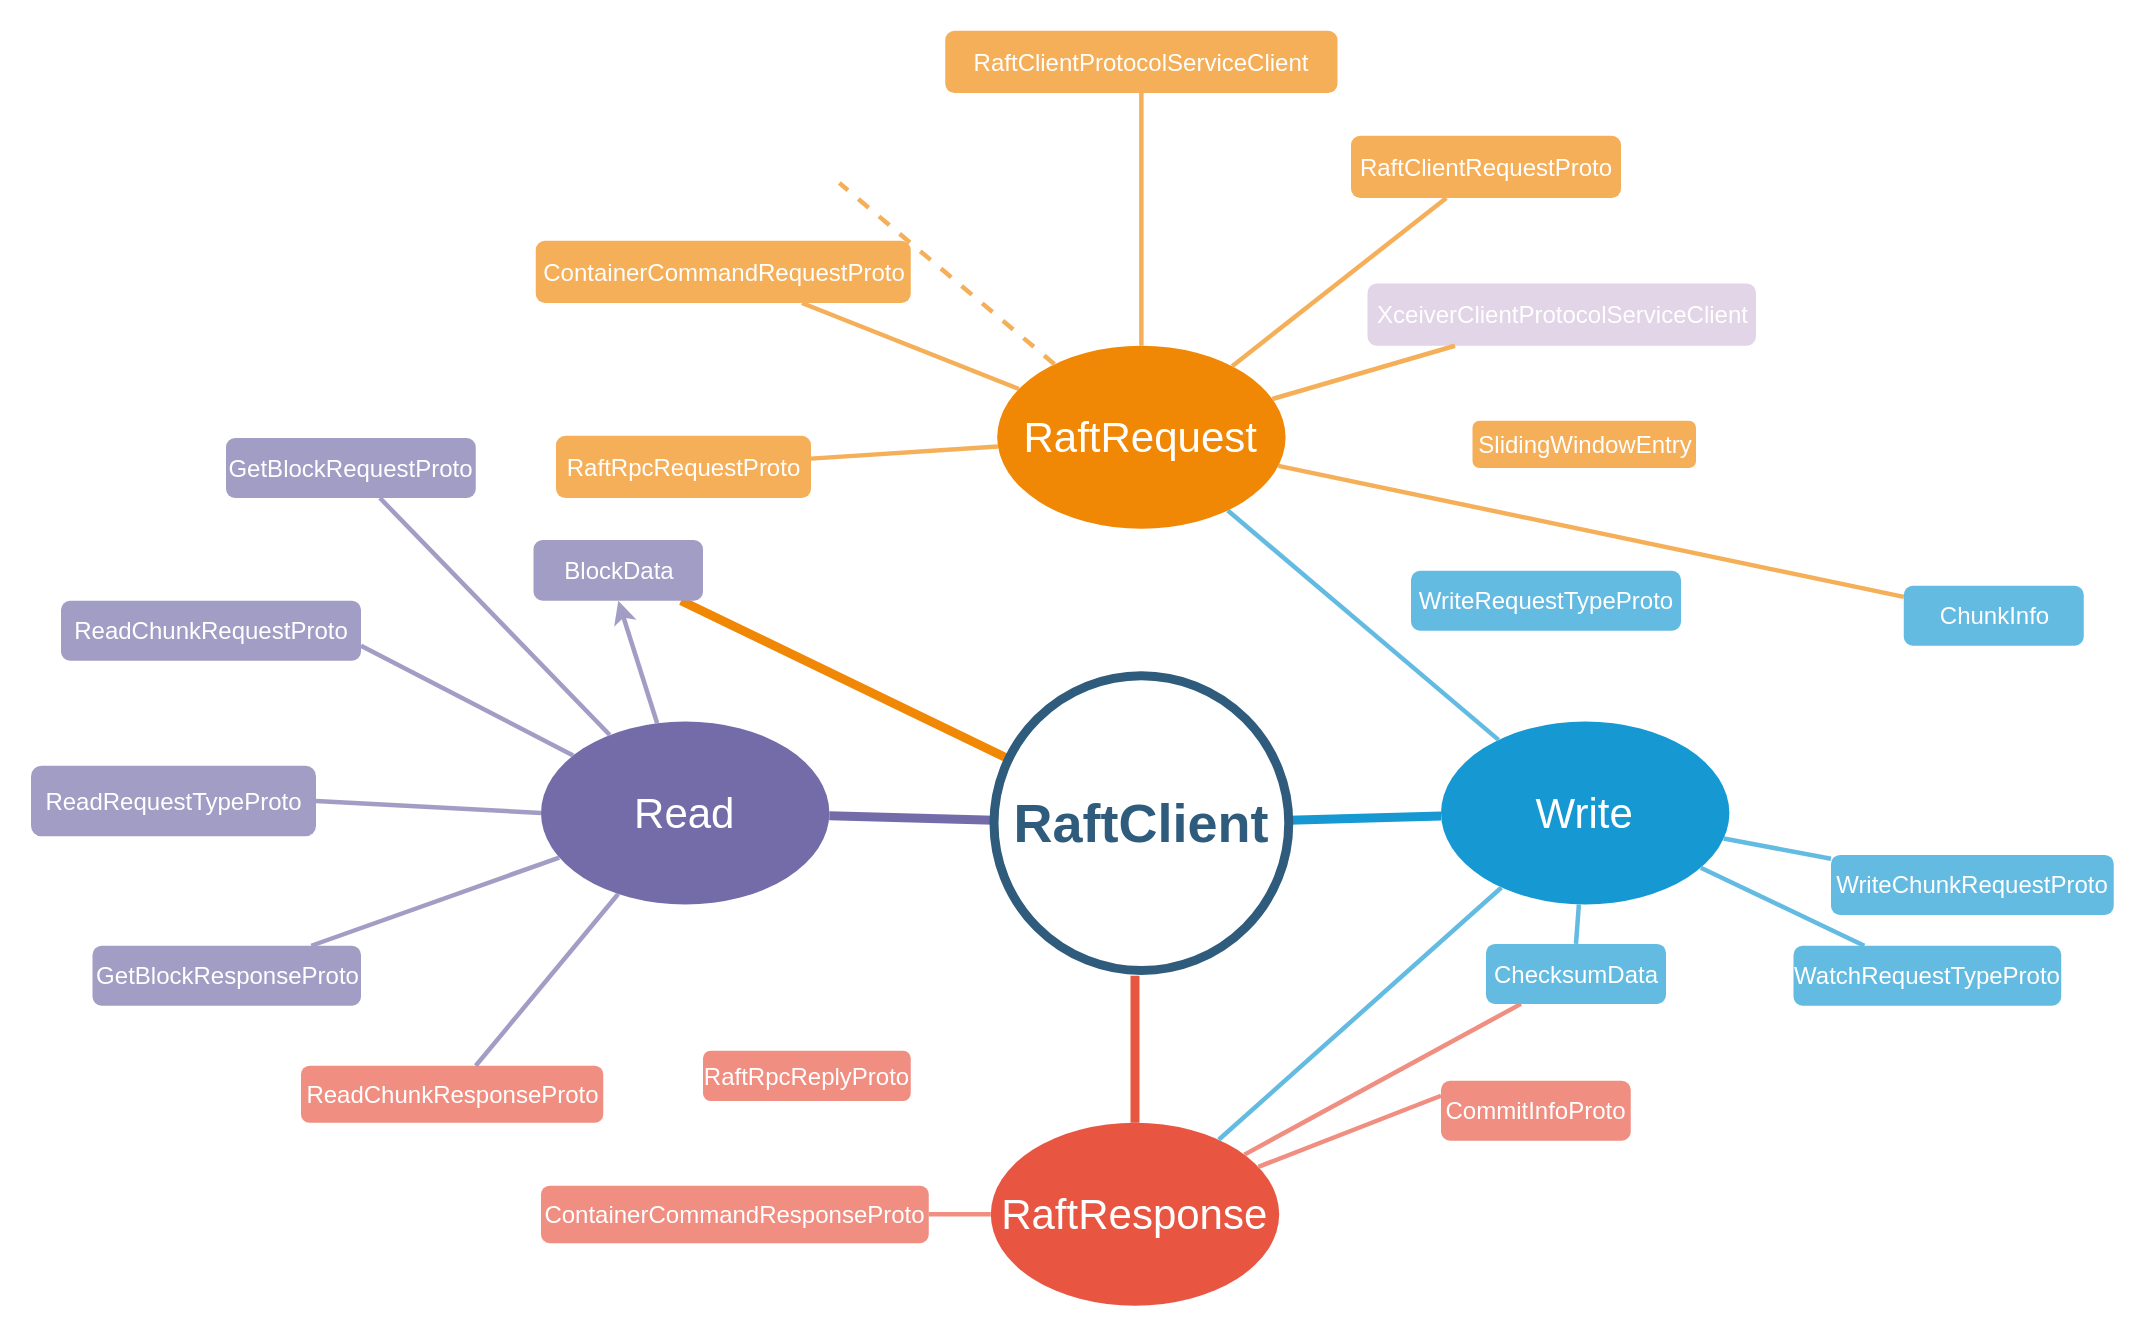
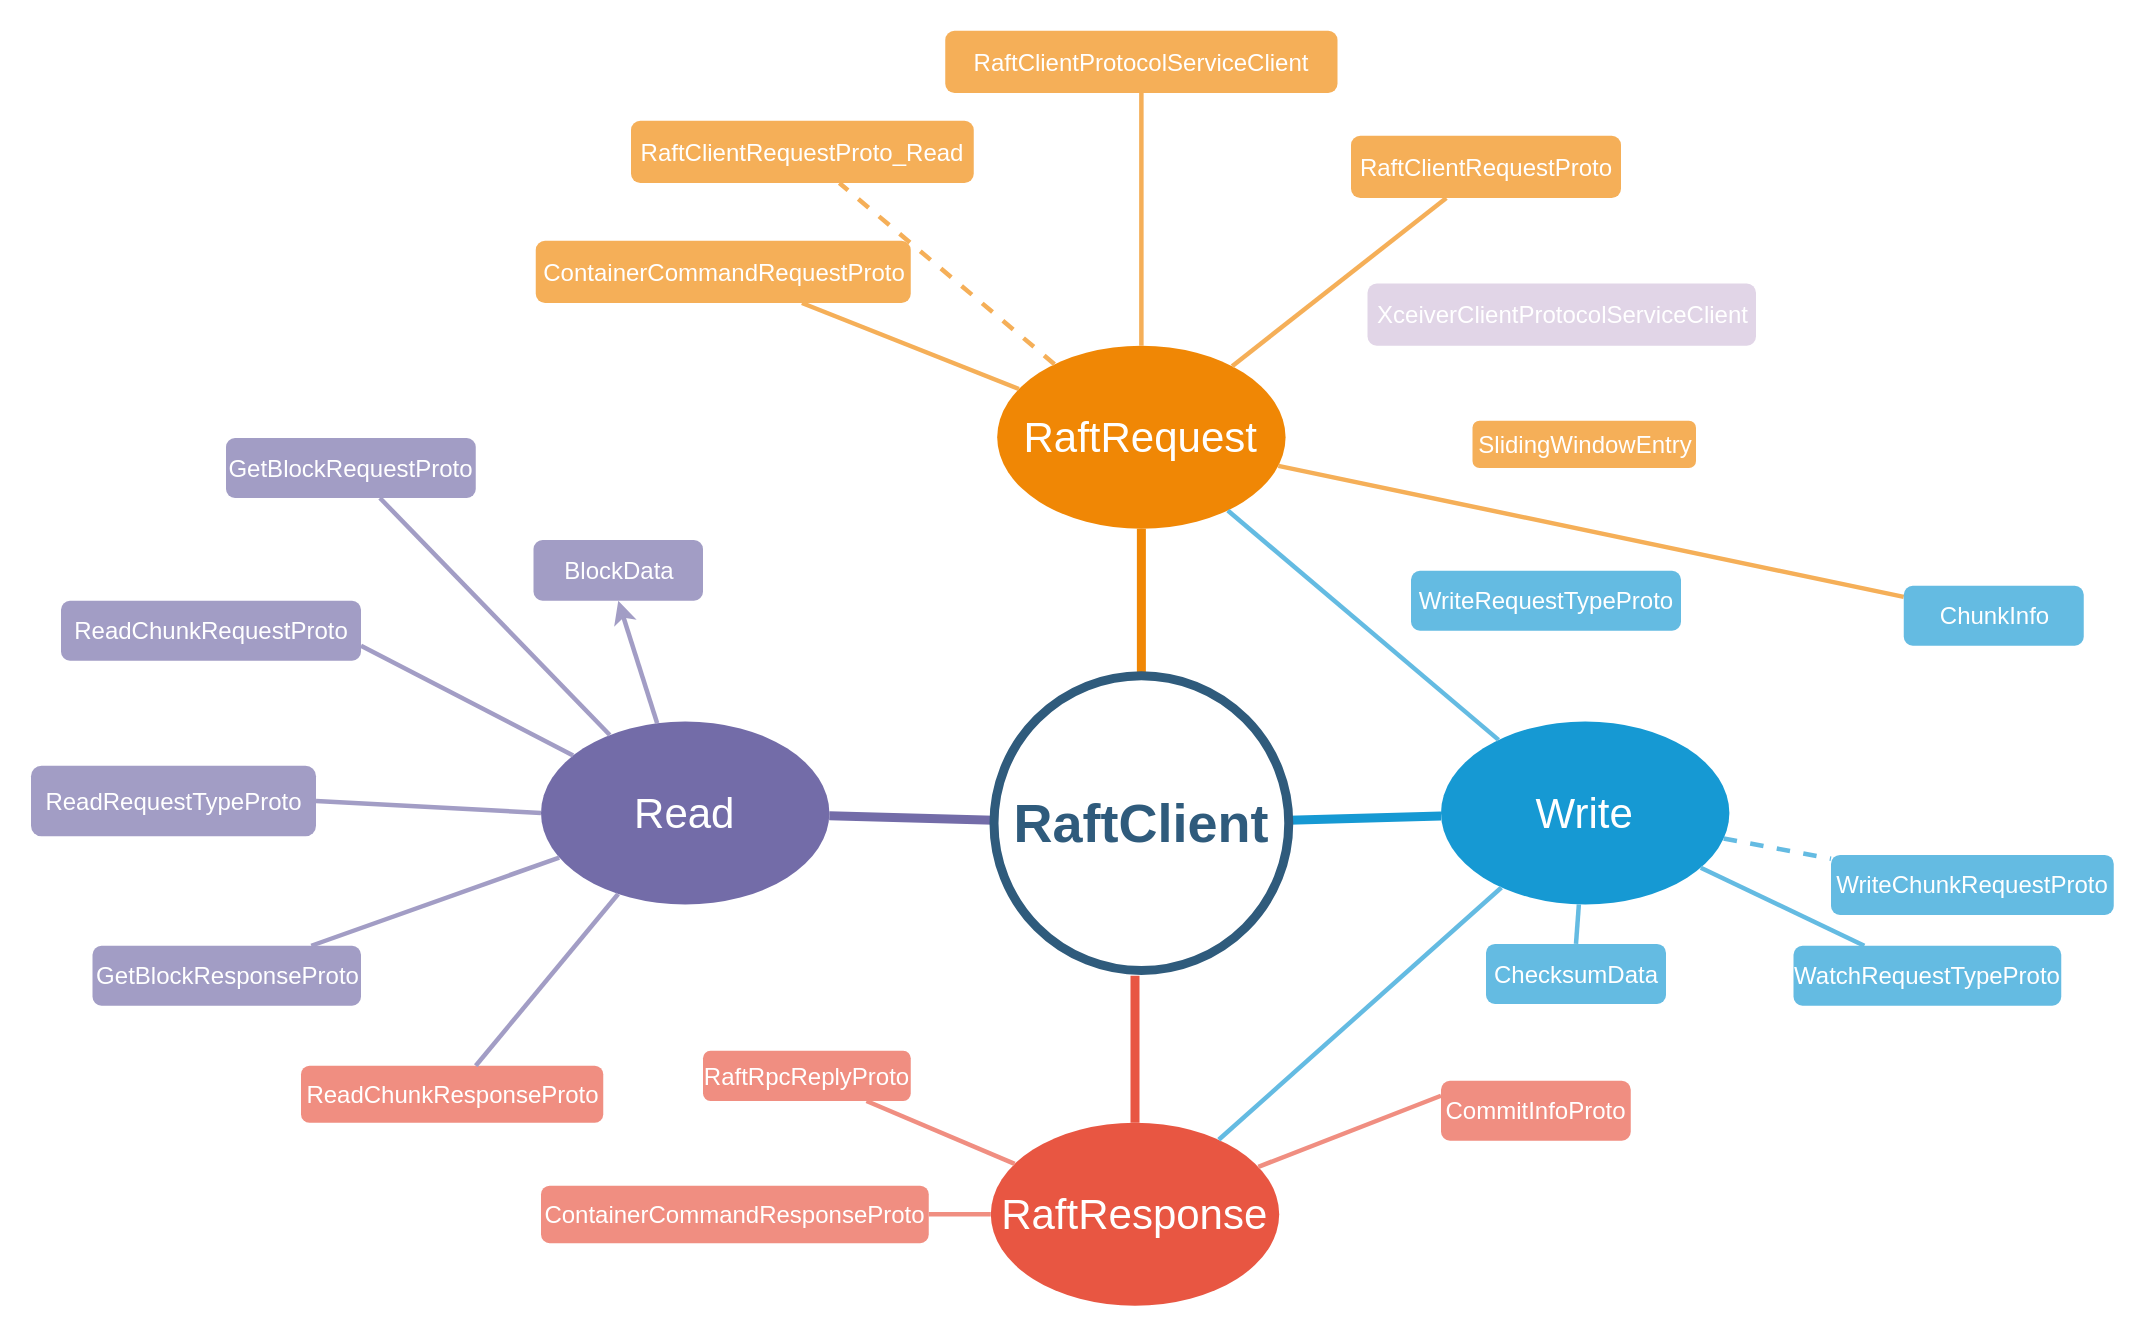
node "RaftClientRequestProto_Read": fillcolor #ffffff -> #f5af58
edge "XceiverClientProtocolServiceClient" -- "RaftRequest": removed
edge "RaftRequest" -- "RaftRpcRequestProto": removed
node "RaftRpcRequestProto": removed
edge "BlockData" -- "RaftClient": now "RaftRequest" -- "RaftClient"
edge "Write" -- "WriteChunkRequestProto": style solid -> dashed
edge "ChecksumData" -- "RaftResponse": now "RaftRpcReplyProto" -- "RaftResponse"
